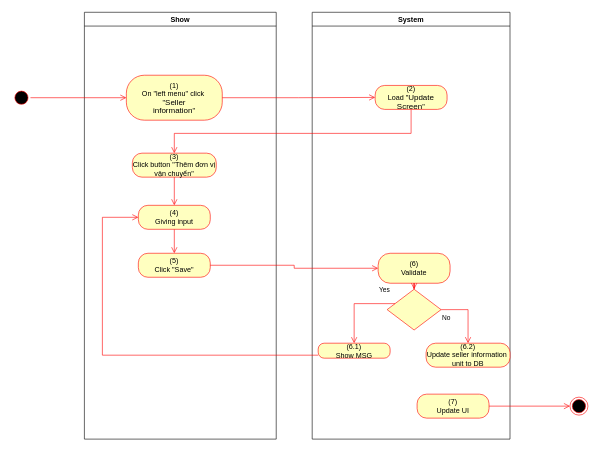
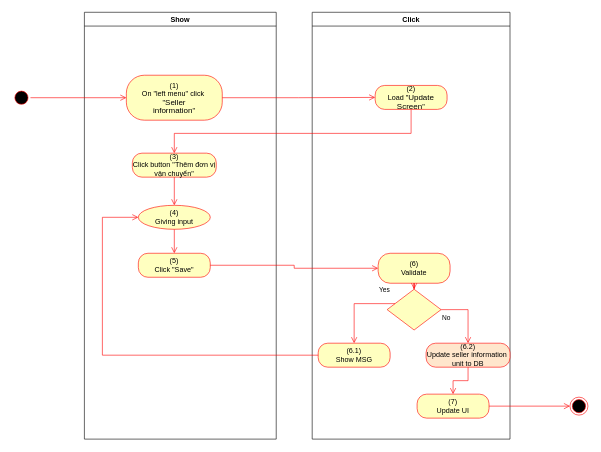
node "System": label "System" -> "Click"
node "(4) Giving input": shape rounded rectangle -> ellipse
node "(6.1) Show MSG": size 72x15 -> 72x24
node "(6.2) Update seller information unit to DB": fillcolor #ffffc0 -> #ffe6cc
edge "(6.2) Update seller information unit to DB" -> "(7) Update UI": added
